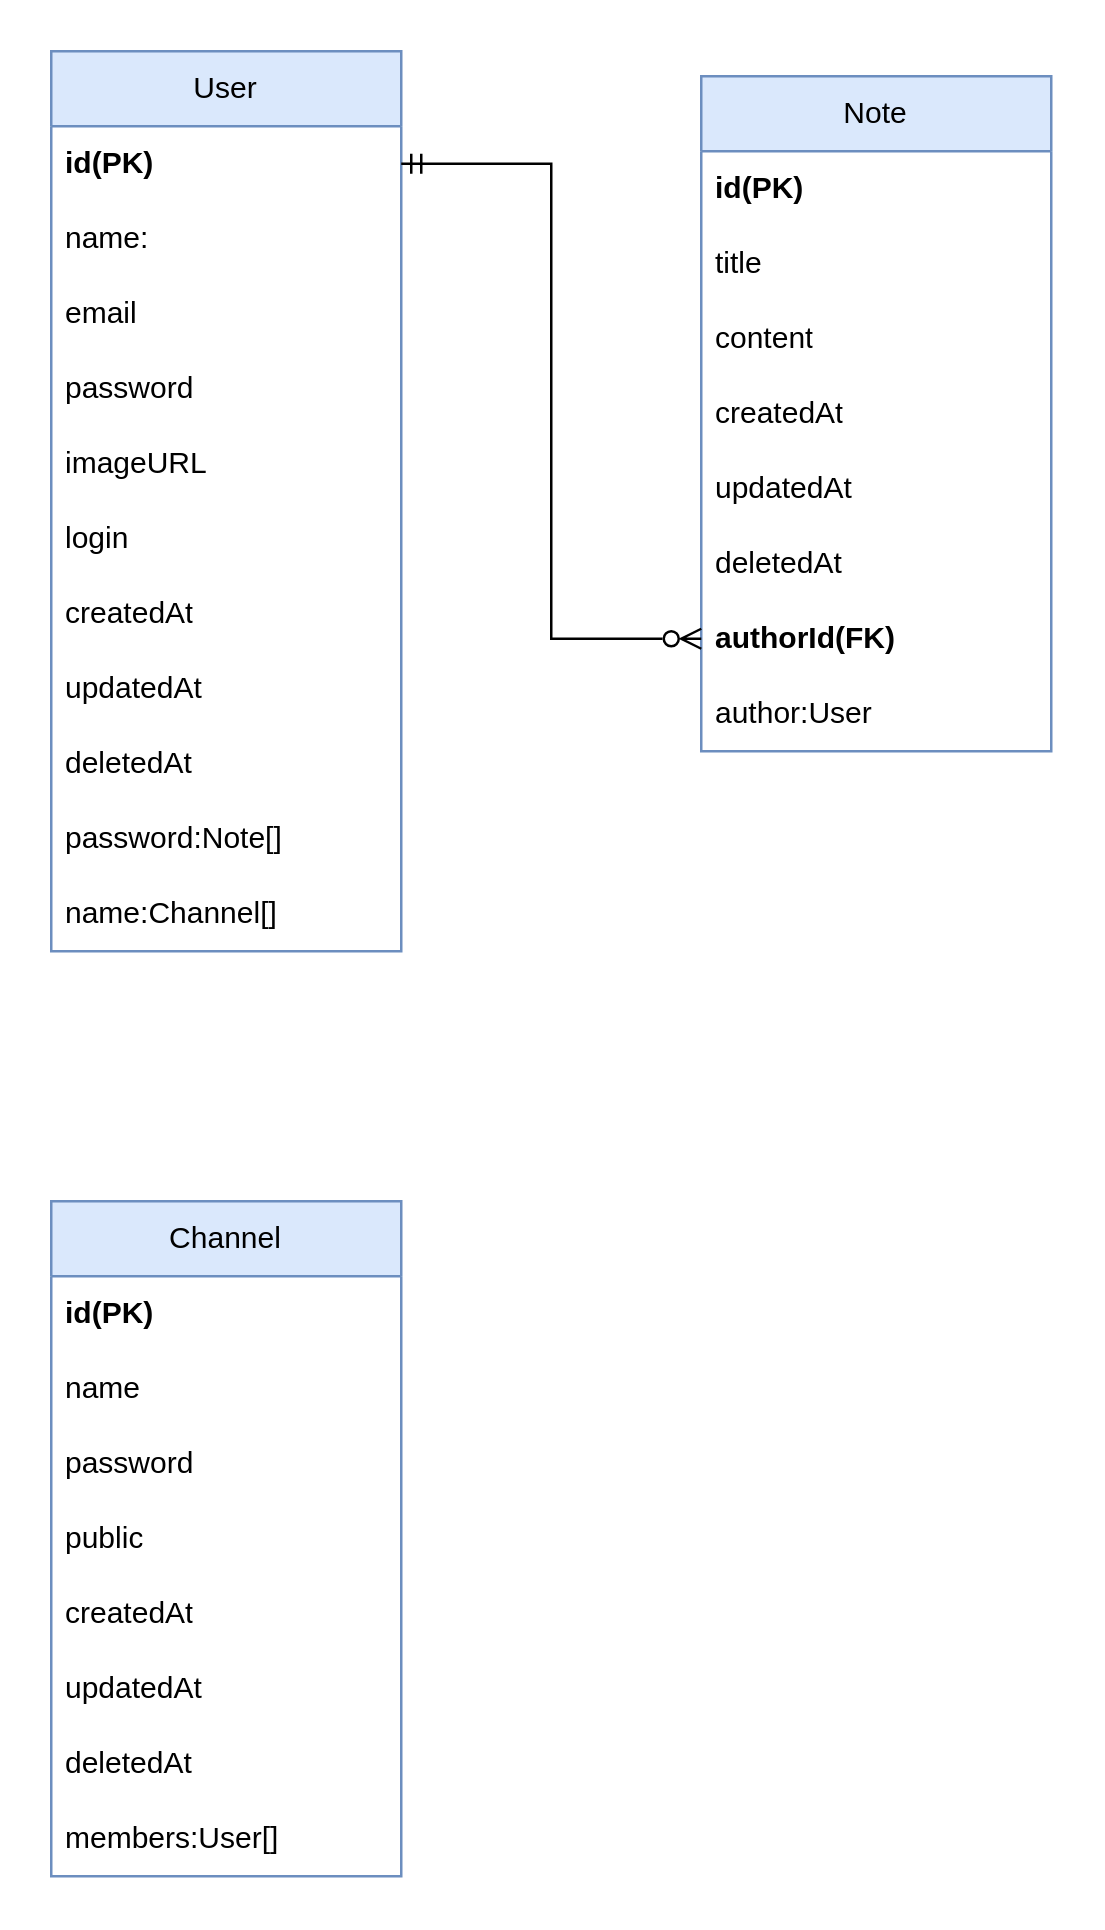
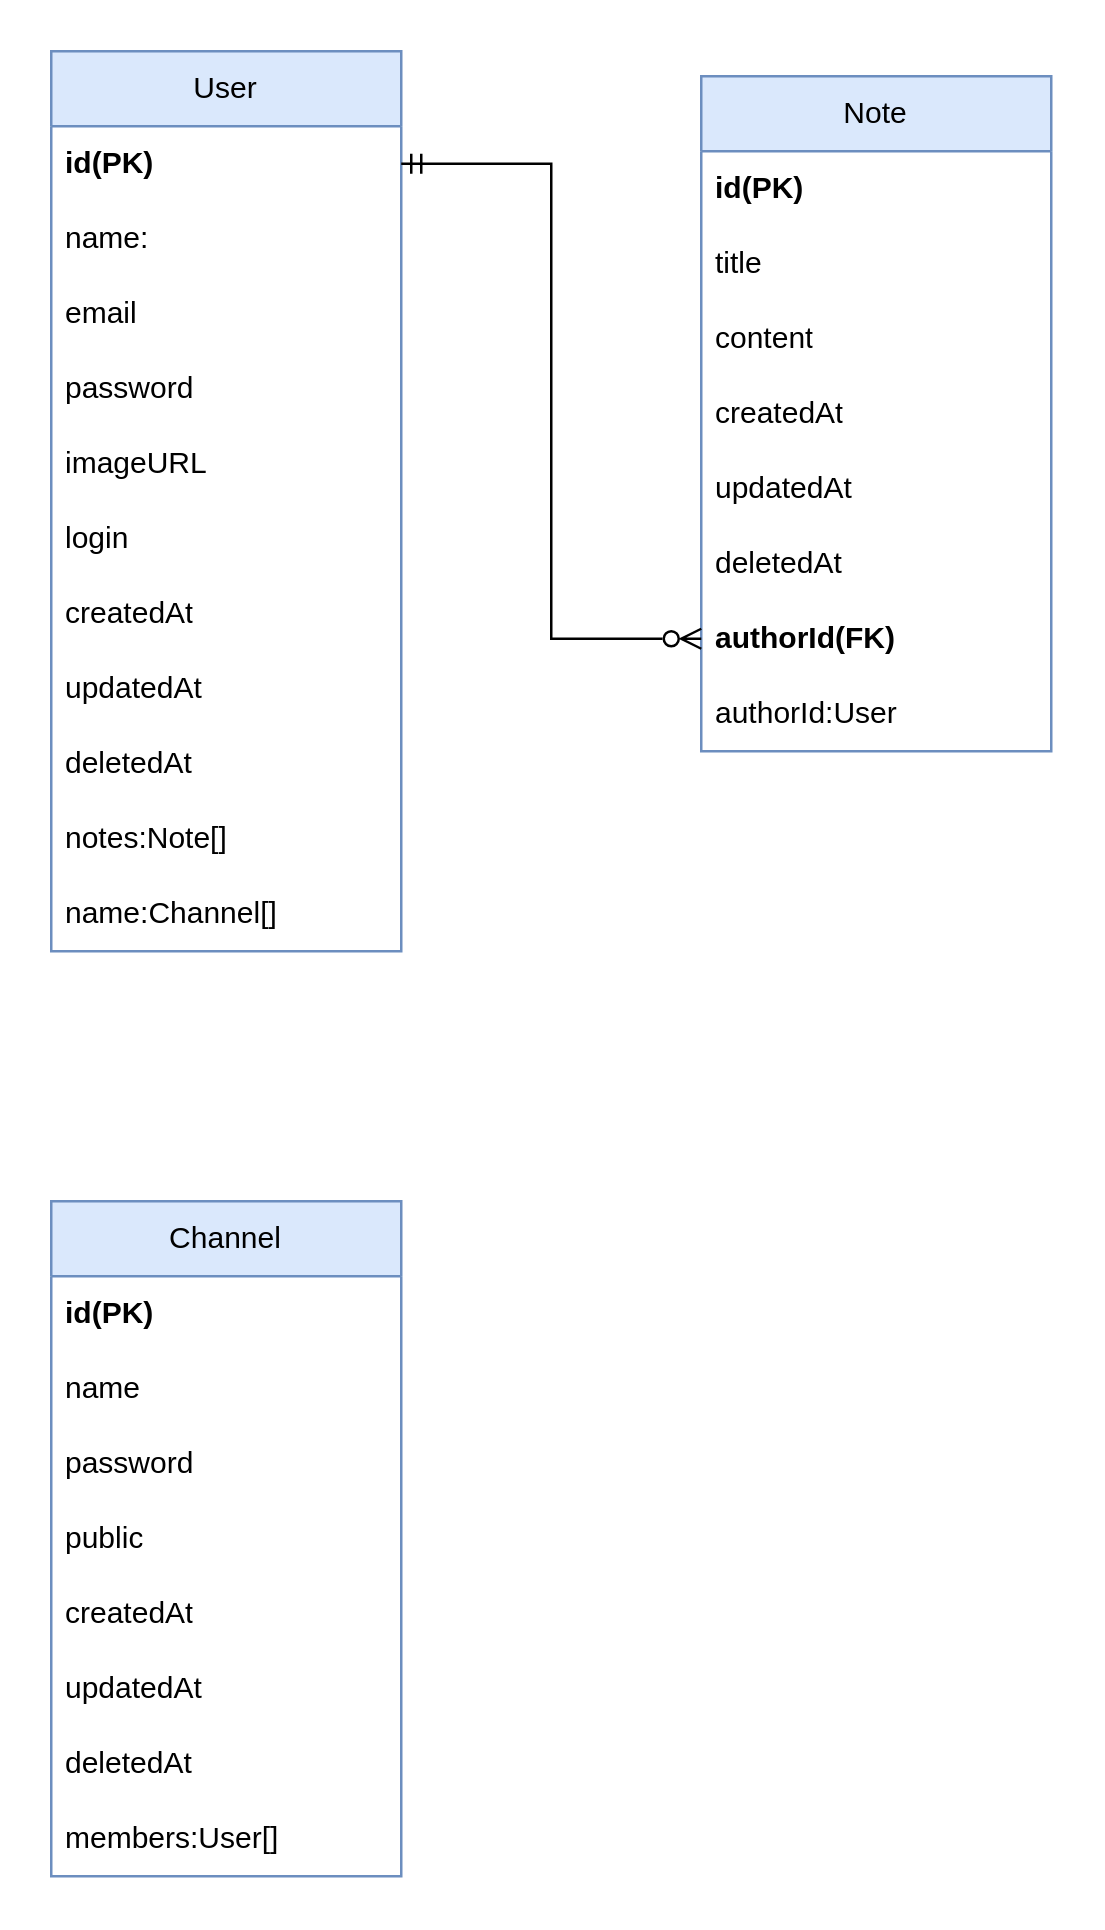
node "author:User": label "author:User" -> "authorId:User"
node "password:Note[]": label "password:Note[]" -> "notes:Note[]"
